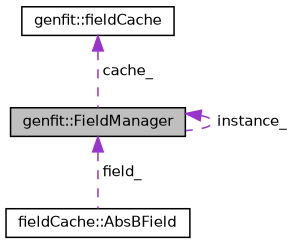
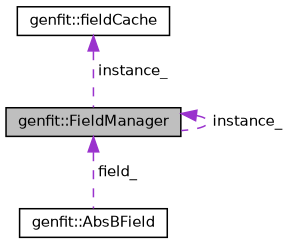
edge "genfit::FieldManager" -> "genfit::fieldCache": label " cache_" -> " instance_"
node "fieldCache::AbsBField": label "fieldCache::AbsBField" -> "genfit::AbsBField"
